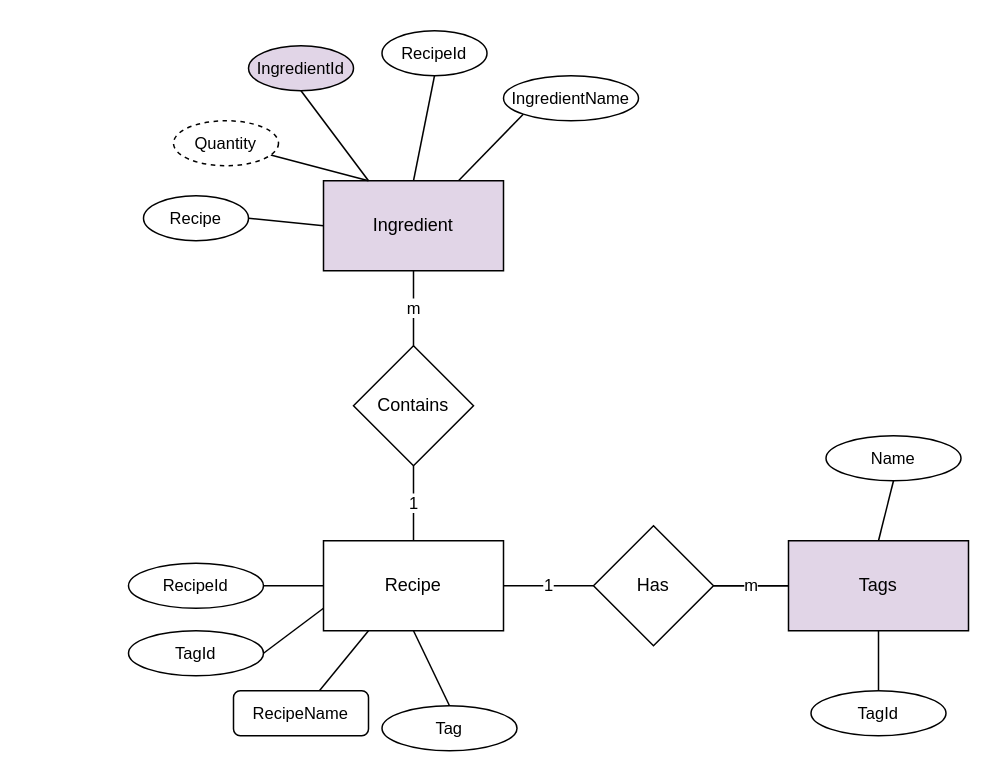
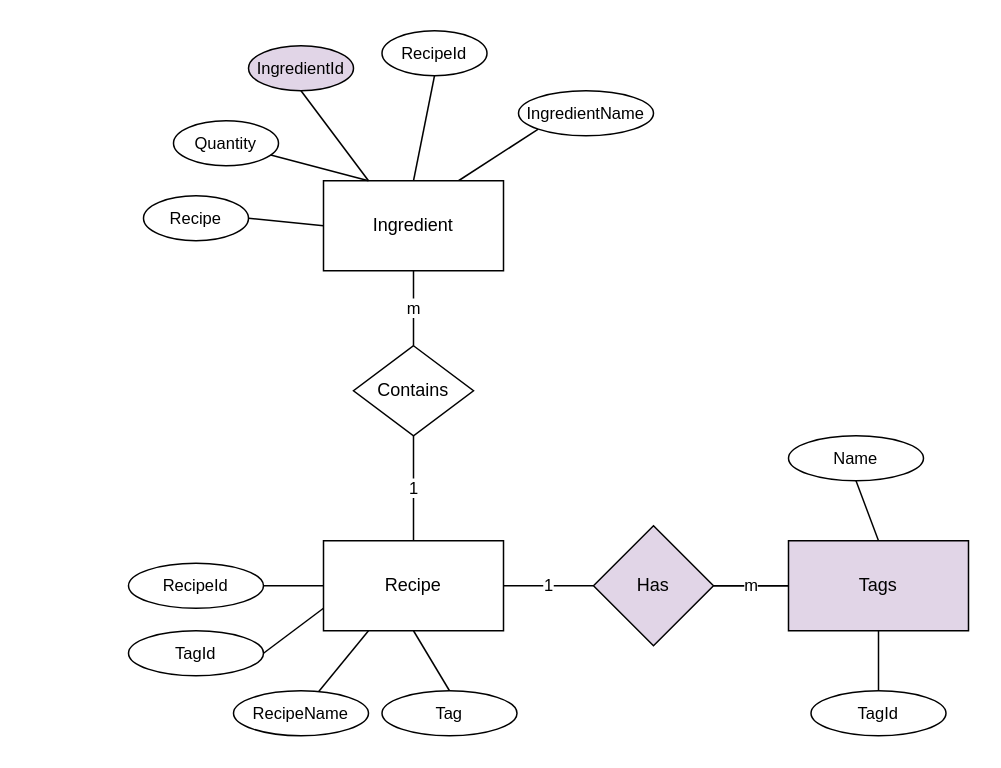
node "IngredientName": moved (571, 98) -> (586, 113)
node "Quantity": style dashed -> solid
node "Ingredient": fillcolor #e1d5e7 -> #ffffff
node "Contains": size 120x120 -> 120x90
node "Name": moved (893, 458) -> (856, 458)
node "Has": fillcolor #ffffff -> #e1d5e7
node "RecipeName": shape rounded rectangle -> ellipse
node "Tag": moved (449, 728) -> (449, 713)
